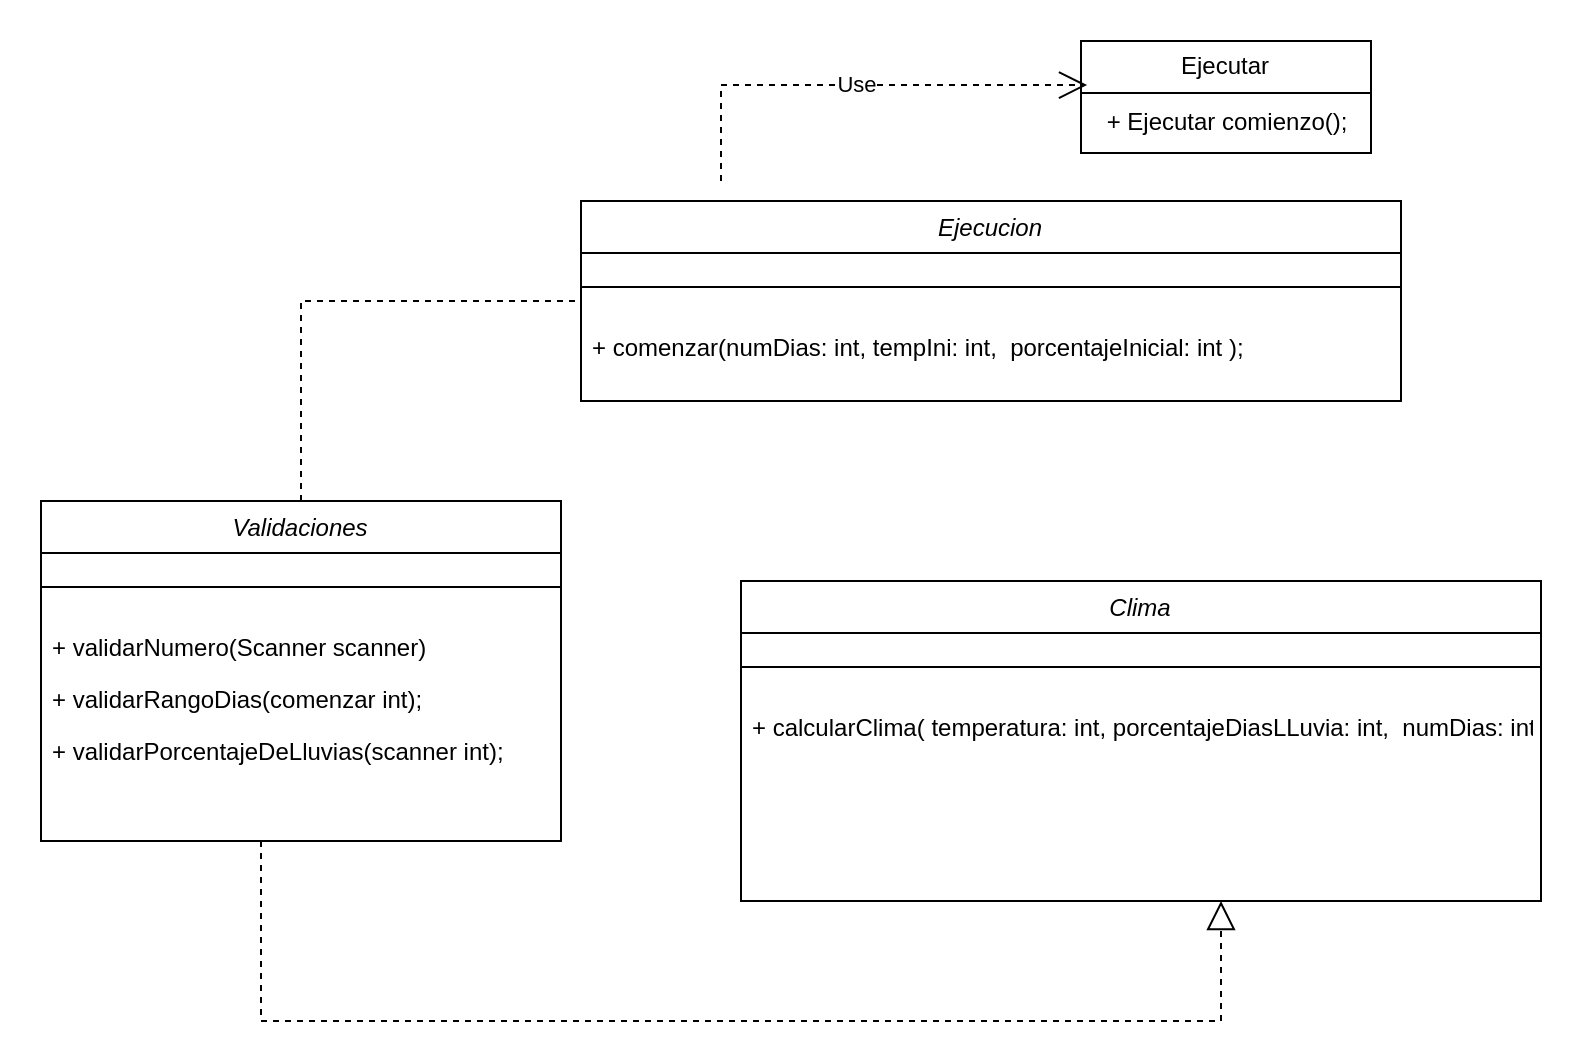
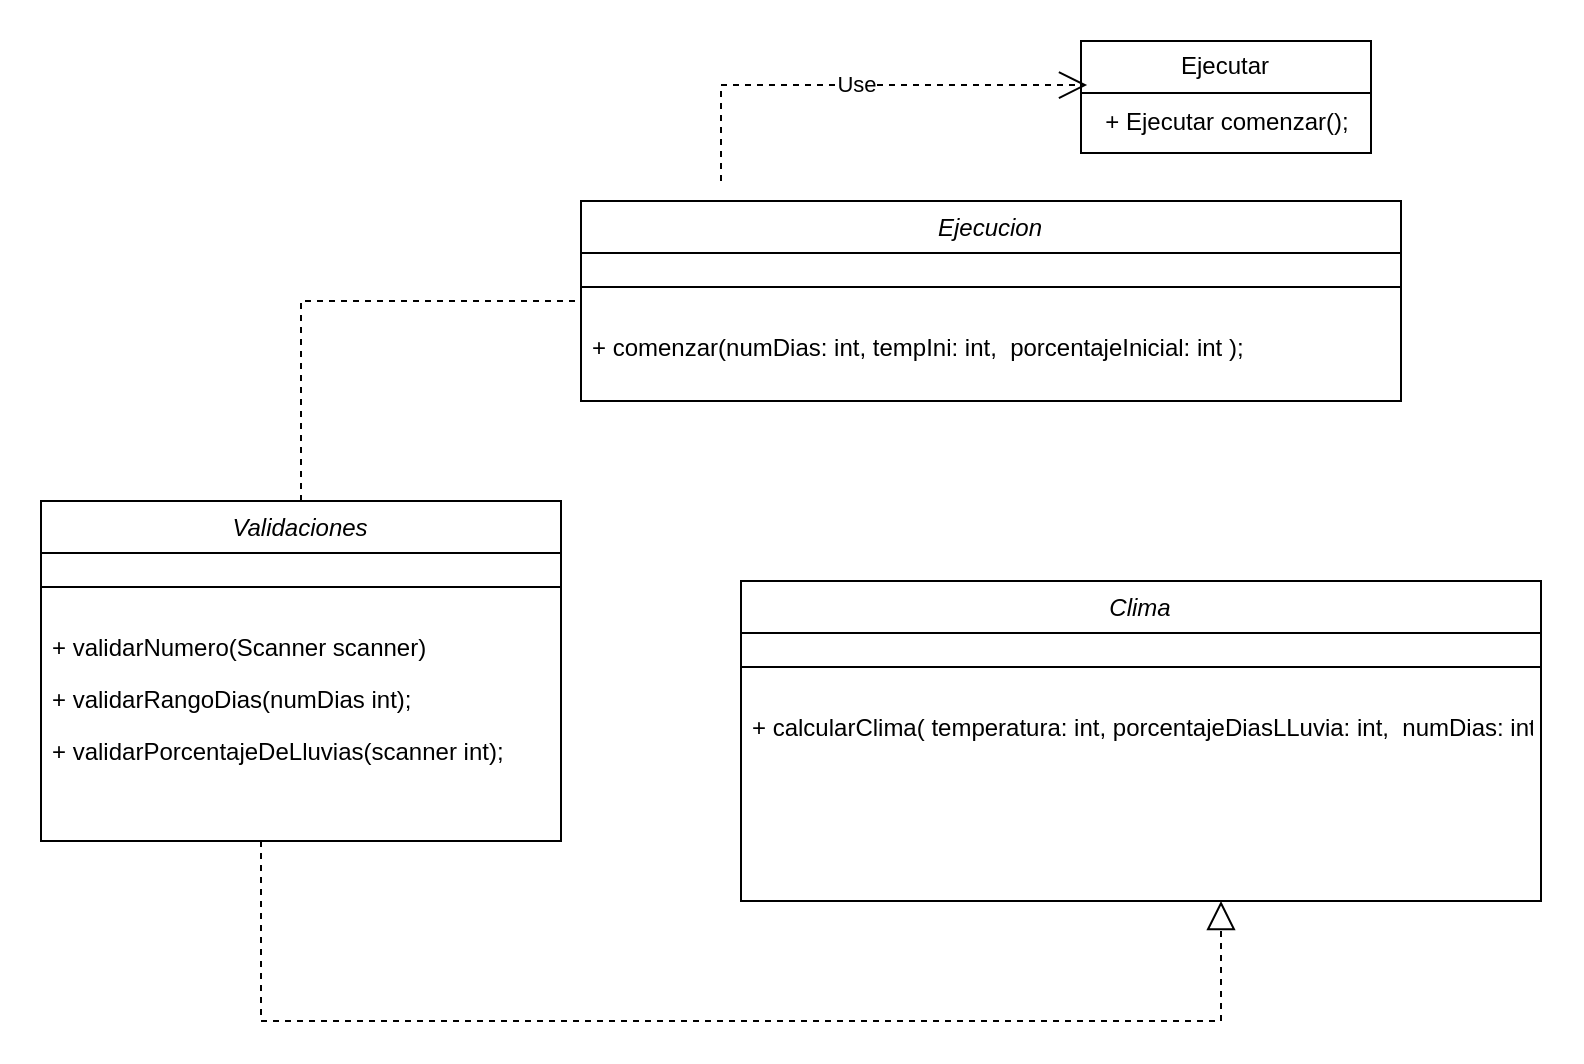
node "+ Ejecutar comienzo();": label "+ Ejecutar comienzo();" -> "+ Ejecutar comenzar();"
node "+ validarRangoDias(comenzar int);": label "+ validarRangoDias(comenzar int);" -> "+ validarRangoDias(numDias int);"
